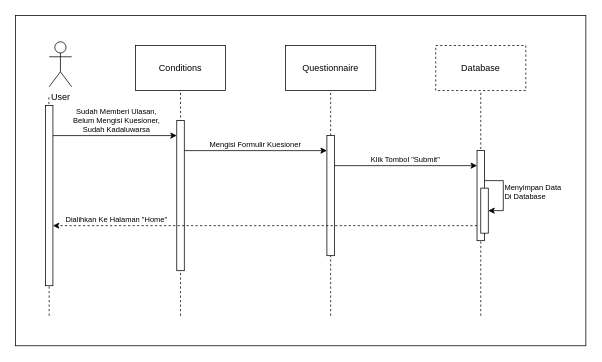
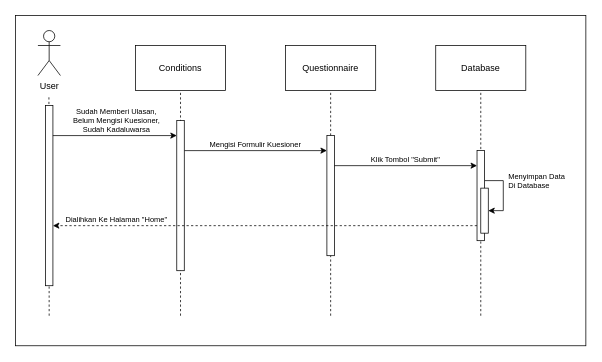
node "User": moved (60, 64) -> (49, 53)
node "Database": style dashed -> solid
node "Menyimpan Data Di Database": moved (533, 192) -> (537, 180)
